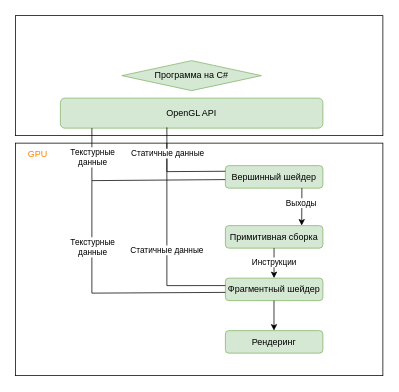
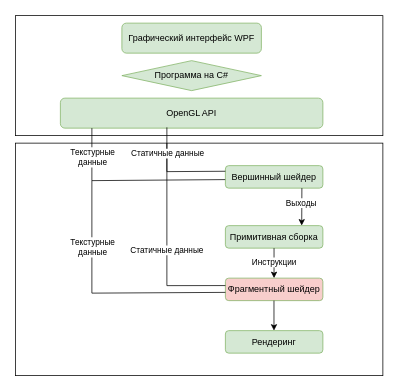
node "Графический интерфейс WPF": added
node "GPU": removed
node "Фрагментный шейдер": fillcolor #d5e8d4 -> #f8cecc
